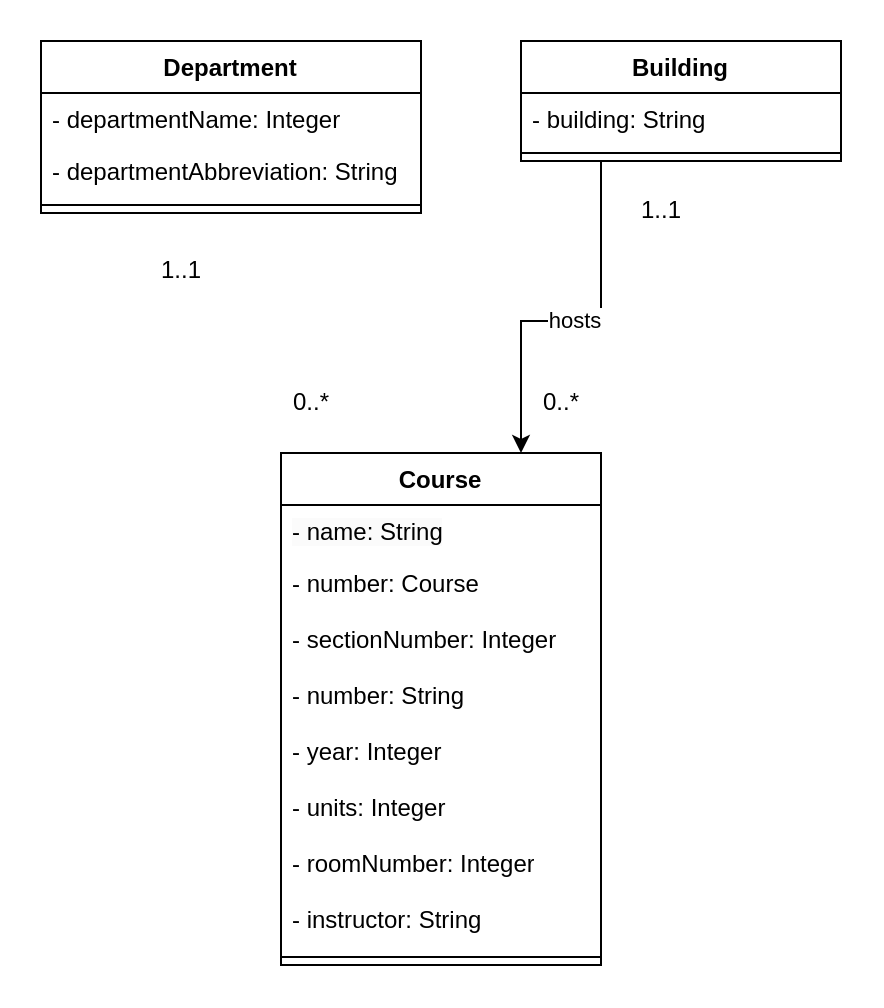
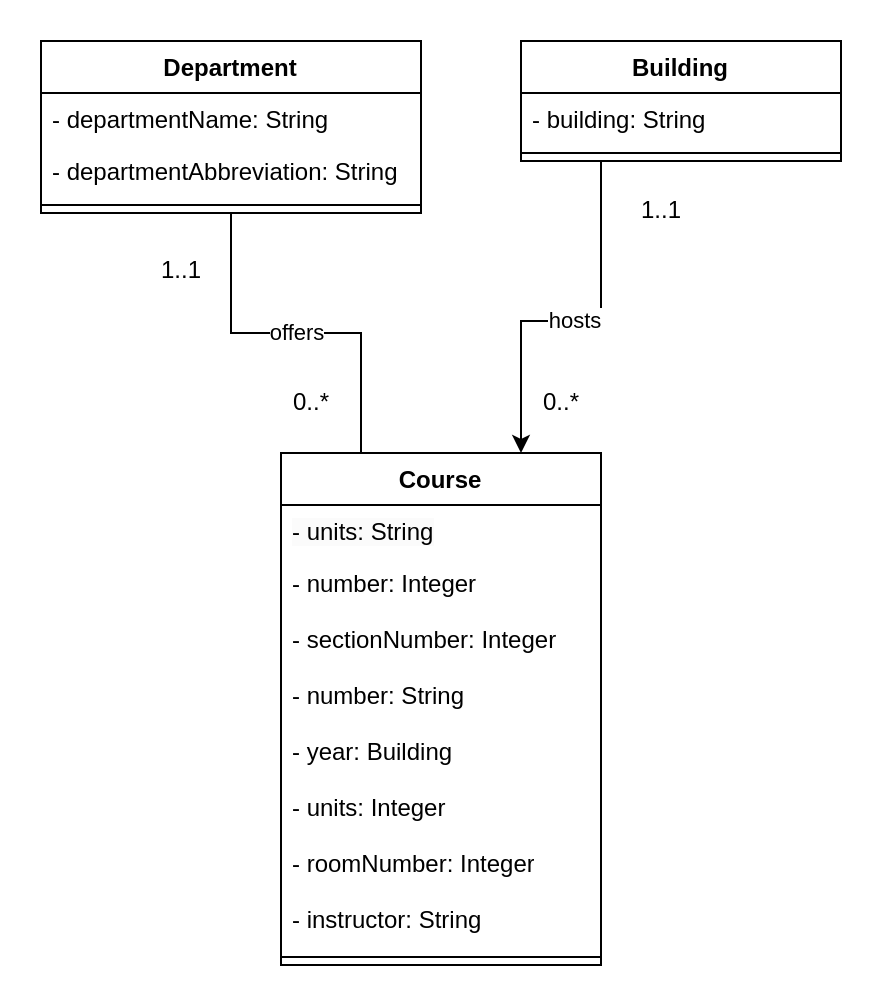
node "- departmentName: Integer": label "- departmentName: Integer" -> "- departmentName: String"
edge "Department" -- "Course": added, label "offers"
node "- name: String": label "- name: String" -> "- units: String"
node "- number: Course": label "- number: Course" -> "- number: Integer"
node "- year: Integer": label "- year: Integer" -> "- year: Building"
